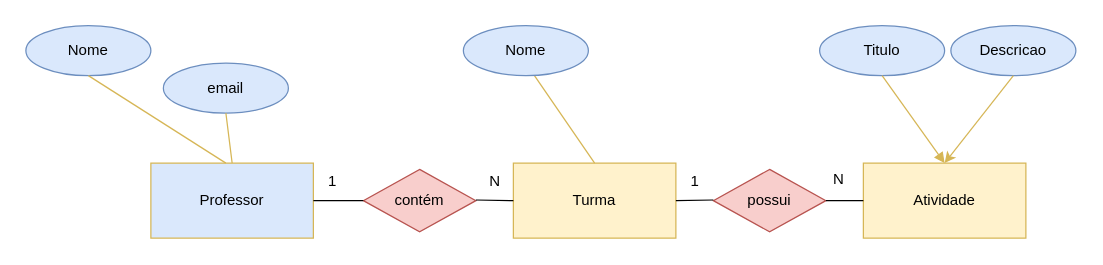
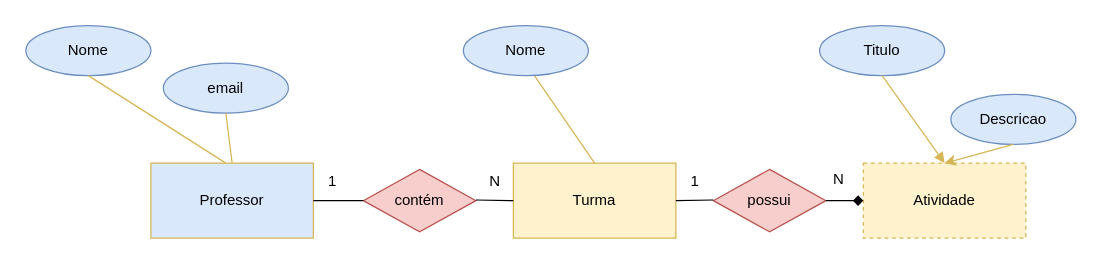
node "Descricao": moved (1013, 51) -> (1013, 119)
edge "possui" -- "Atividade": arrowhead none -> diamond
node "Atividade": style solid -> dashed
